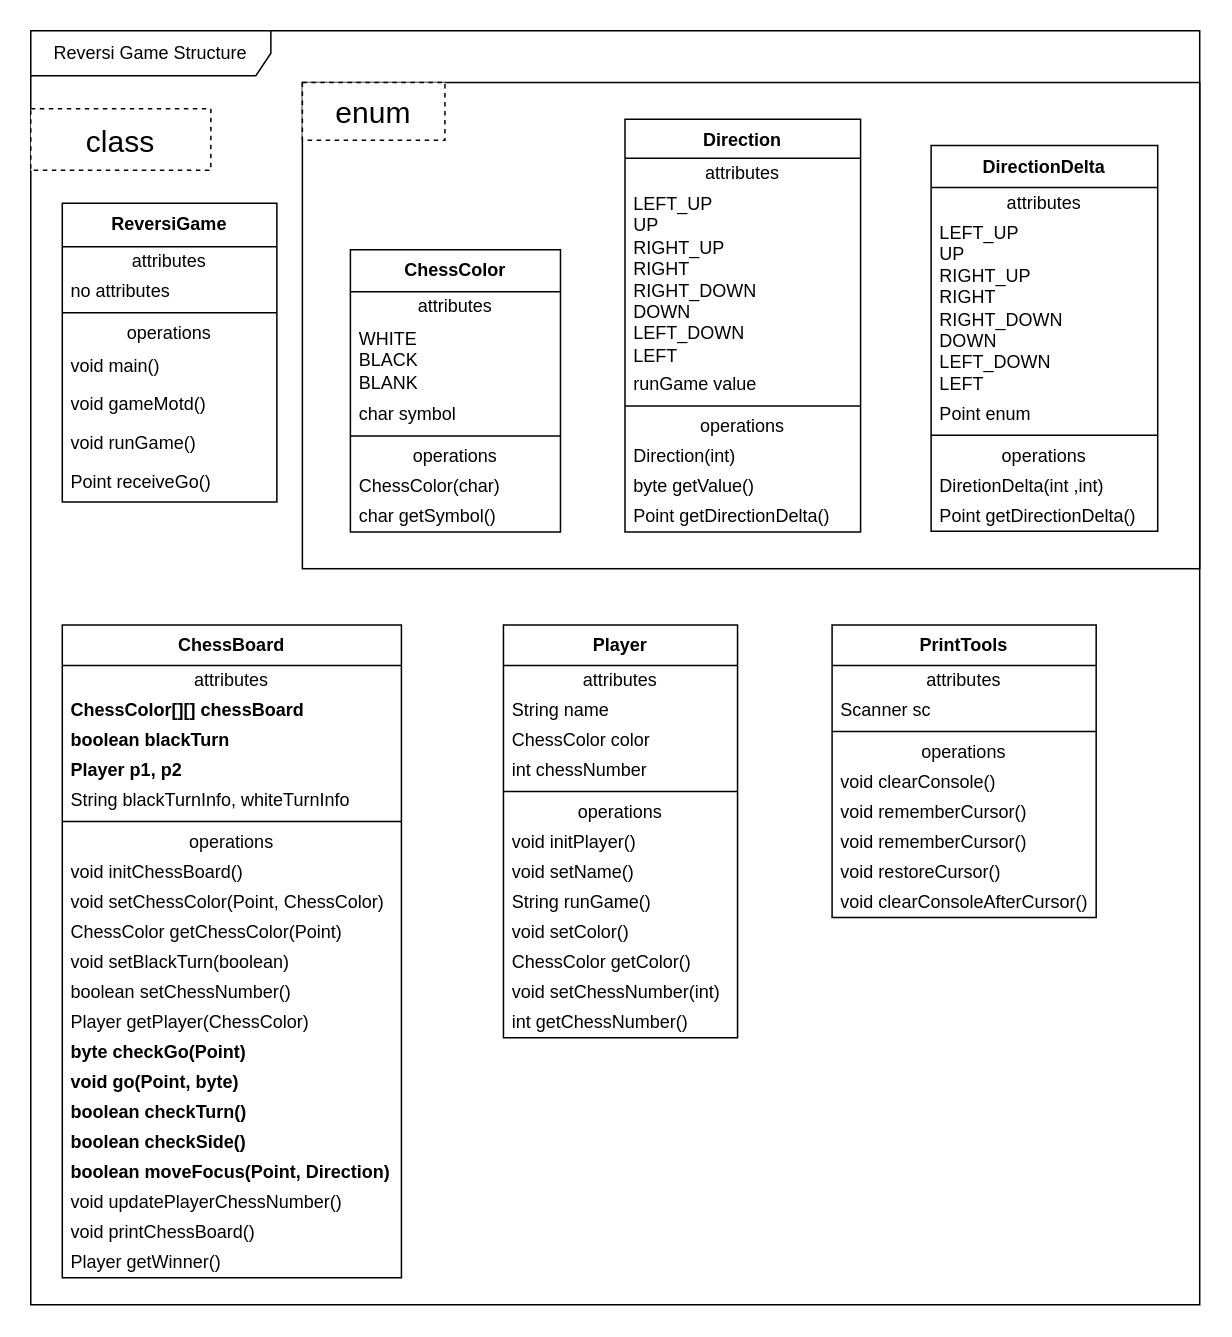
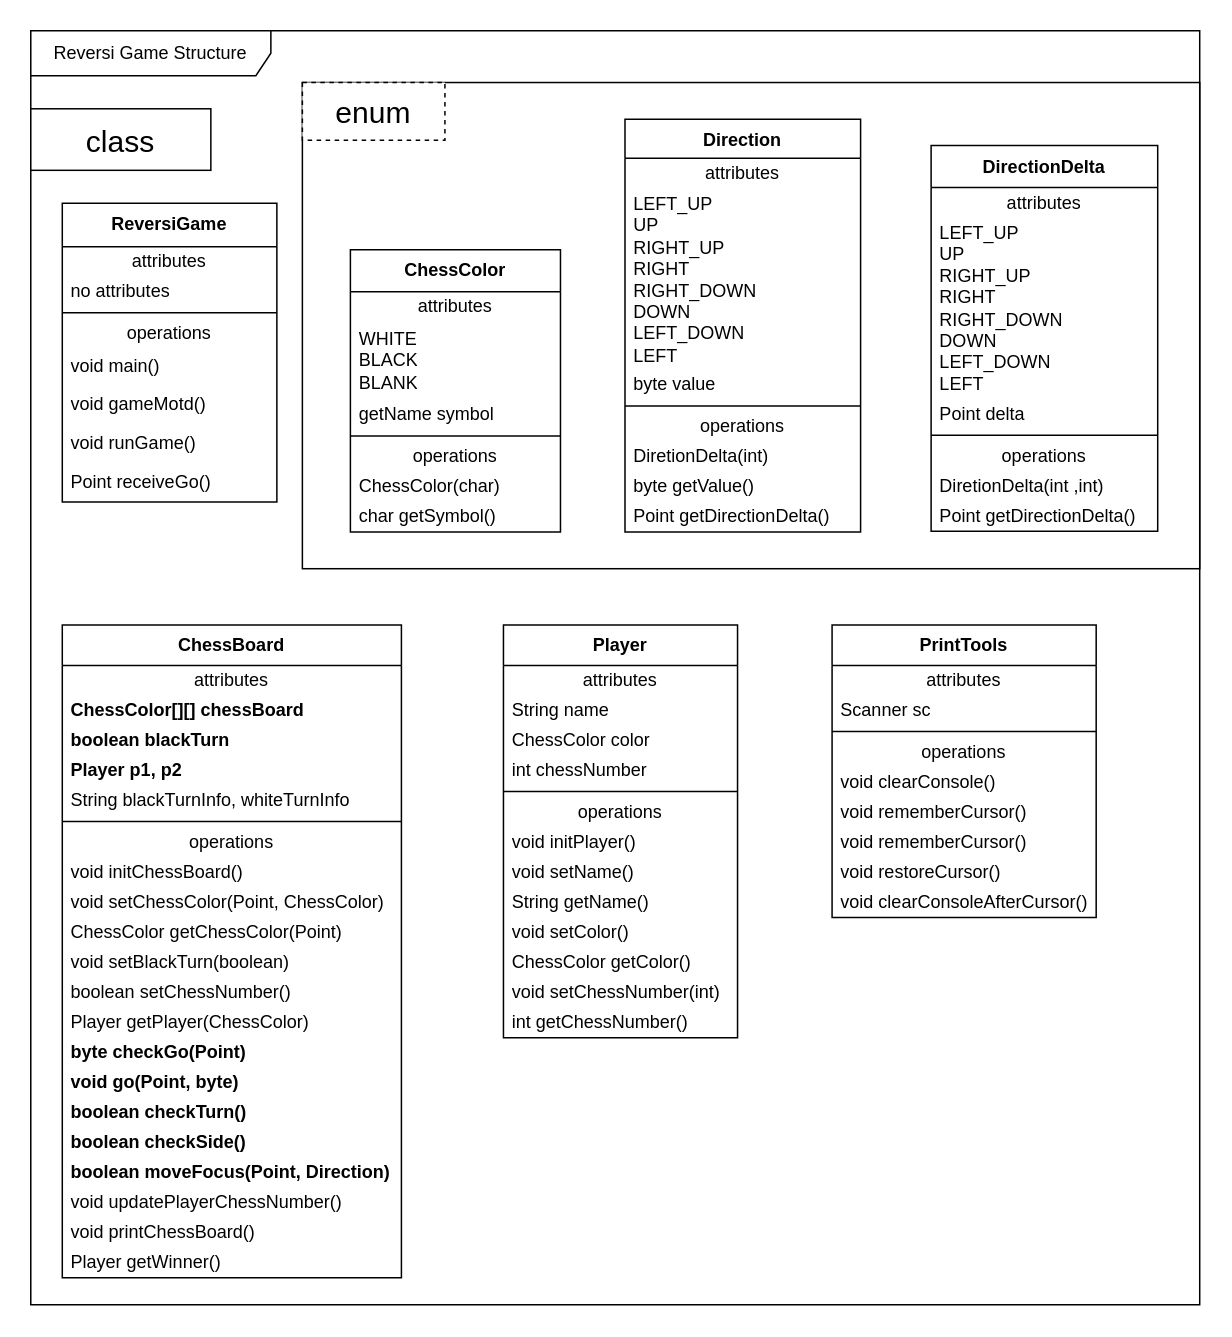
node "class": style dashed -> solid
node "runGame value": label "runGame value" -> "byte value"
node "char symbol": label "char symbol" -> "getName symbol"
node "Point enum": label "Point enum" -> "Point delta"
node "Direction(int)": label "Direction(int)" -> "DiretionDelta(int)"
node "String runGame()": label "String runGame()" -> "String getName()"
